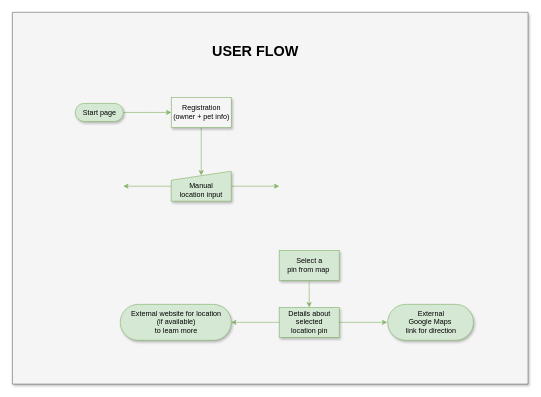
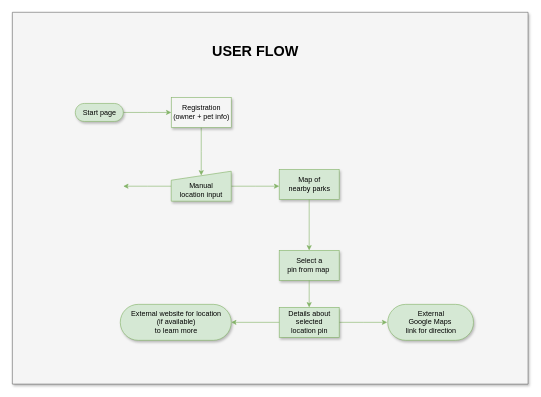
node "Map of nearby parks": added
edge "Map of nearby parks" -> "Select a pin from map": added
